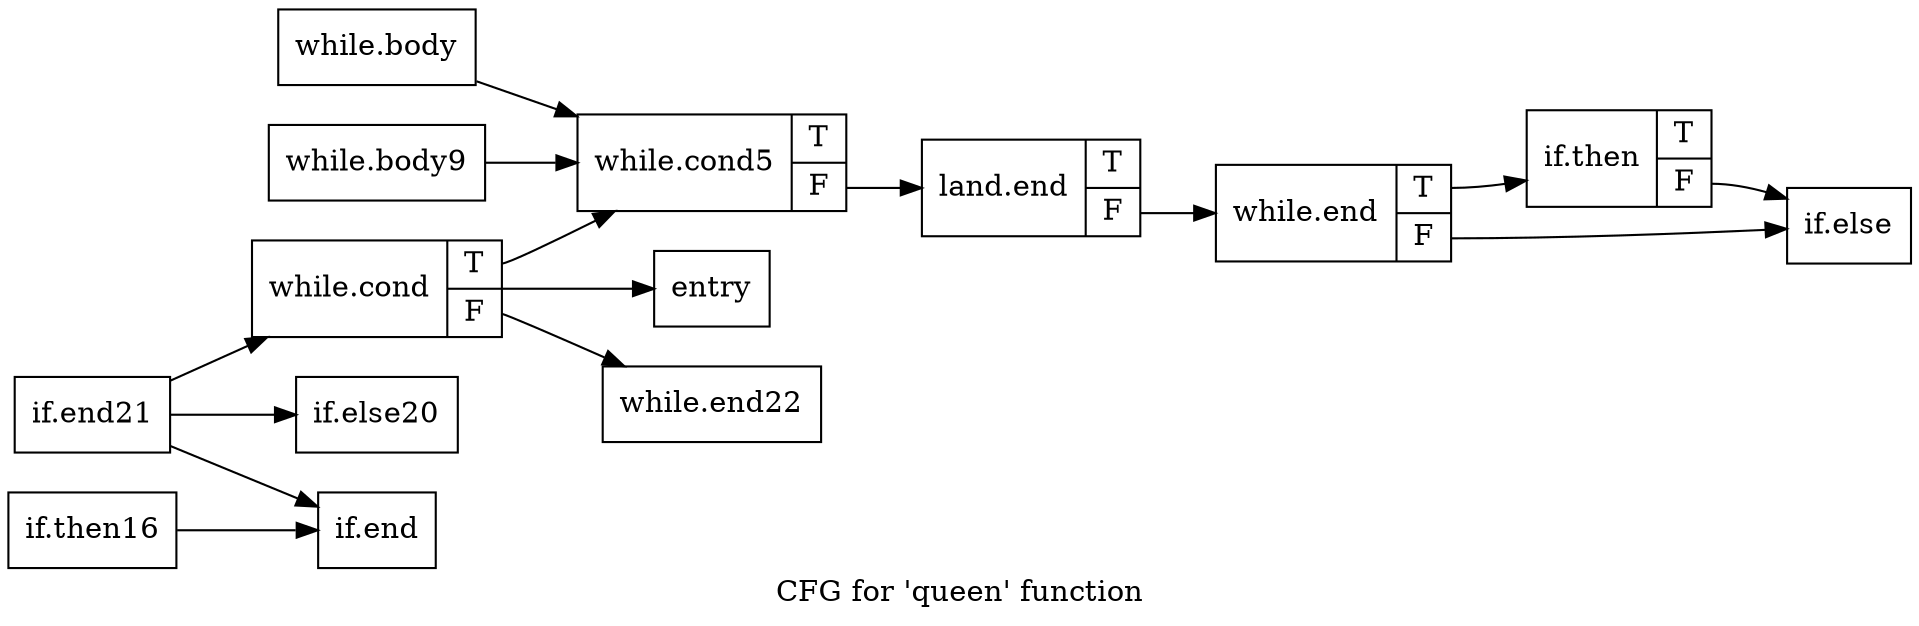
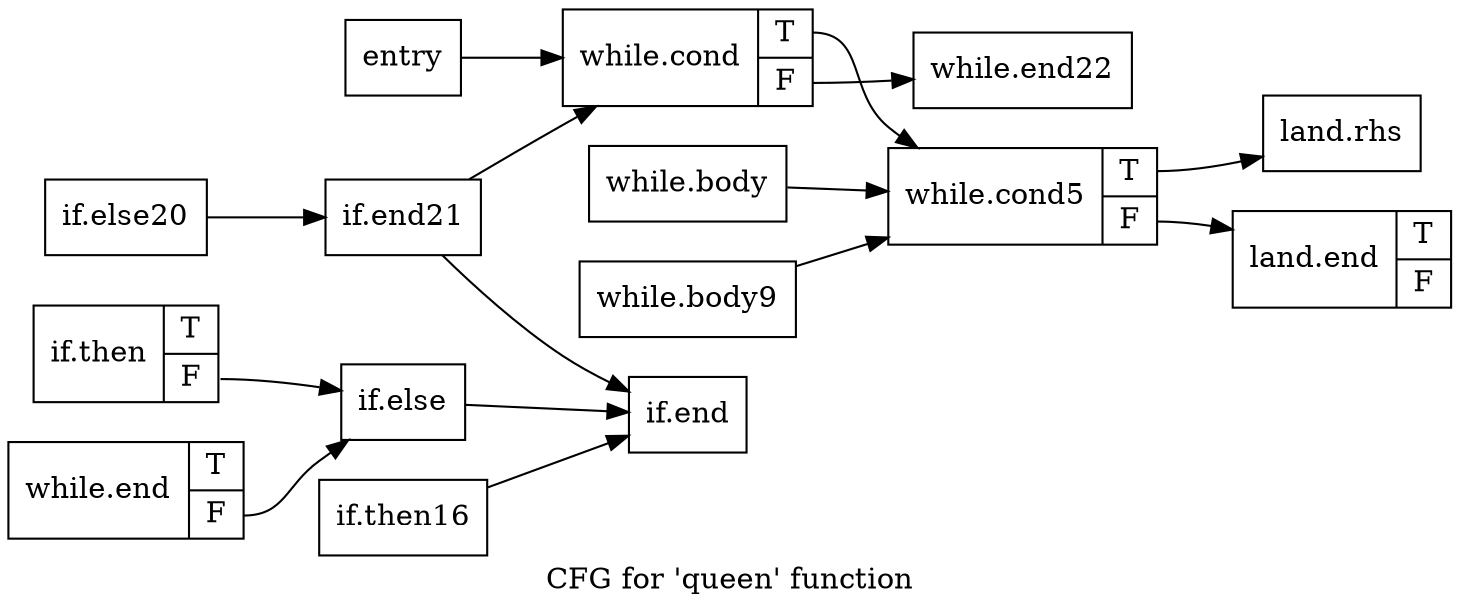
node "land.rhs": added
edge "while.end" -> "if.then": removed
edge "land.end" -> "while.end": removed
edge "while.cond" -> "entry": reversed
edge "if.else" -> "if.end": added
edge "if.end21" -> "if.else20": reversed
